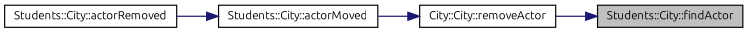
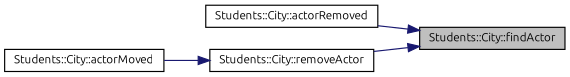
edge "Students::City::actorRemoved" -> "Students::City::actorMoved": now "Students::City::actorRemoved" -> "Students::City::findActor"
node "City::City::removeActor": label "City::City::removeActor" -> "Students::City::removeActor"
